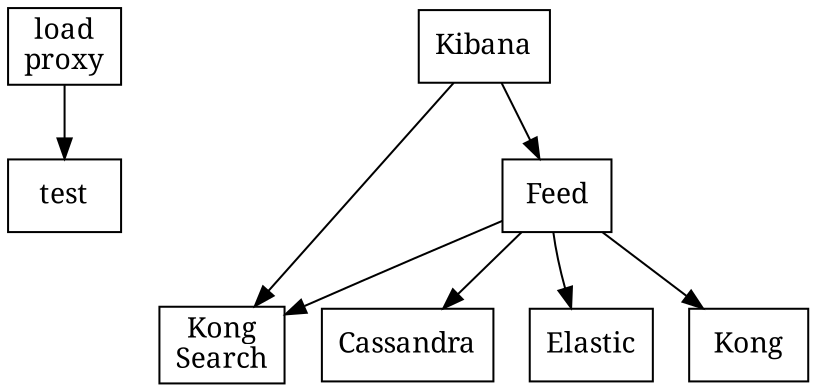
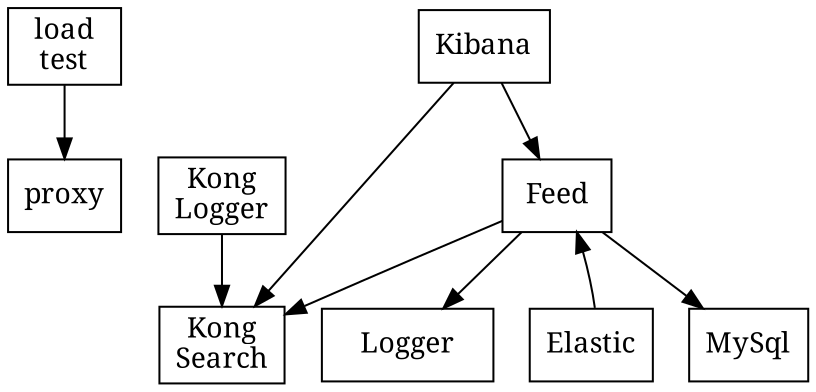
node "load proxy": label "load proxy" -> "load test"
node "test": label "test" -> "proxy"
node "Kong Logger": added
edge "Feed" -> "Elastic": reversed
node "Cassandra": label "Cassandra" -> "Logger"
node "Kong": label "Kong" -> "MySql"
